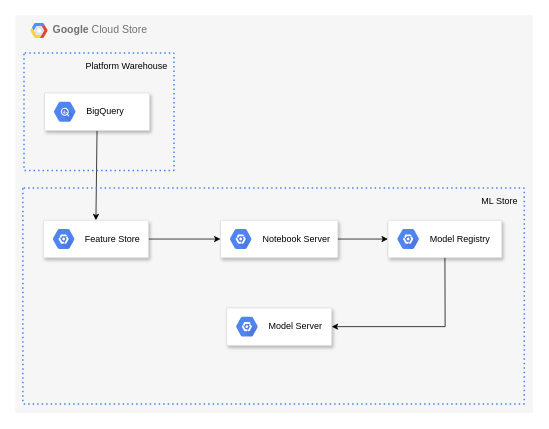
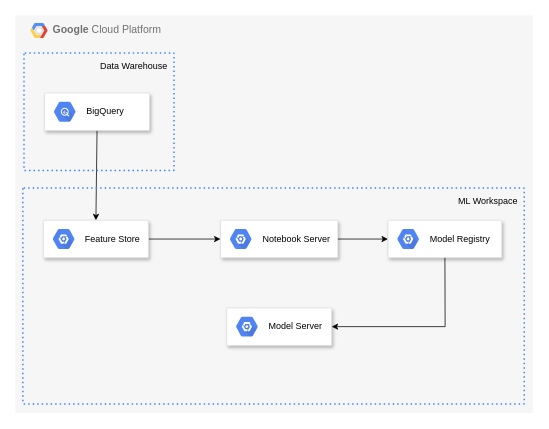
node "Google Cloud Store": label "Google Cloud Store" -> "Google Cloud Platform"
node "Platform Warehouse": label "Platform Warehouse" -> "Data Warehouse"
node "ML Store": label "ML Store" -> "ML Workspace"
